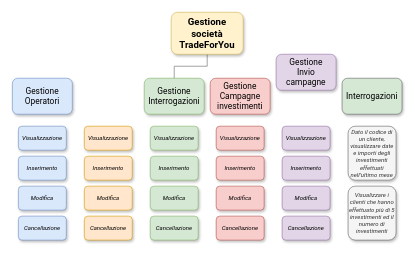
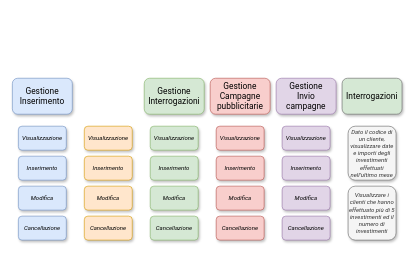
node "Gestione società TradeForYou": removed
edge "Gestione società TradeForYou" -- "Gestione Interrogazioni": removed
node "Gestione Invio campagne": moved (306, 72) -> (306, 96)
node "Gestione Operatori": label "Gestione Operatori" -> "Gestione Inserimento"
node "Gestione Campagne investimenti": label "Gestione Campagne investimenti" -> "Gestione Campagne pubblicitarie"
